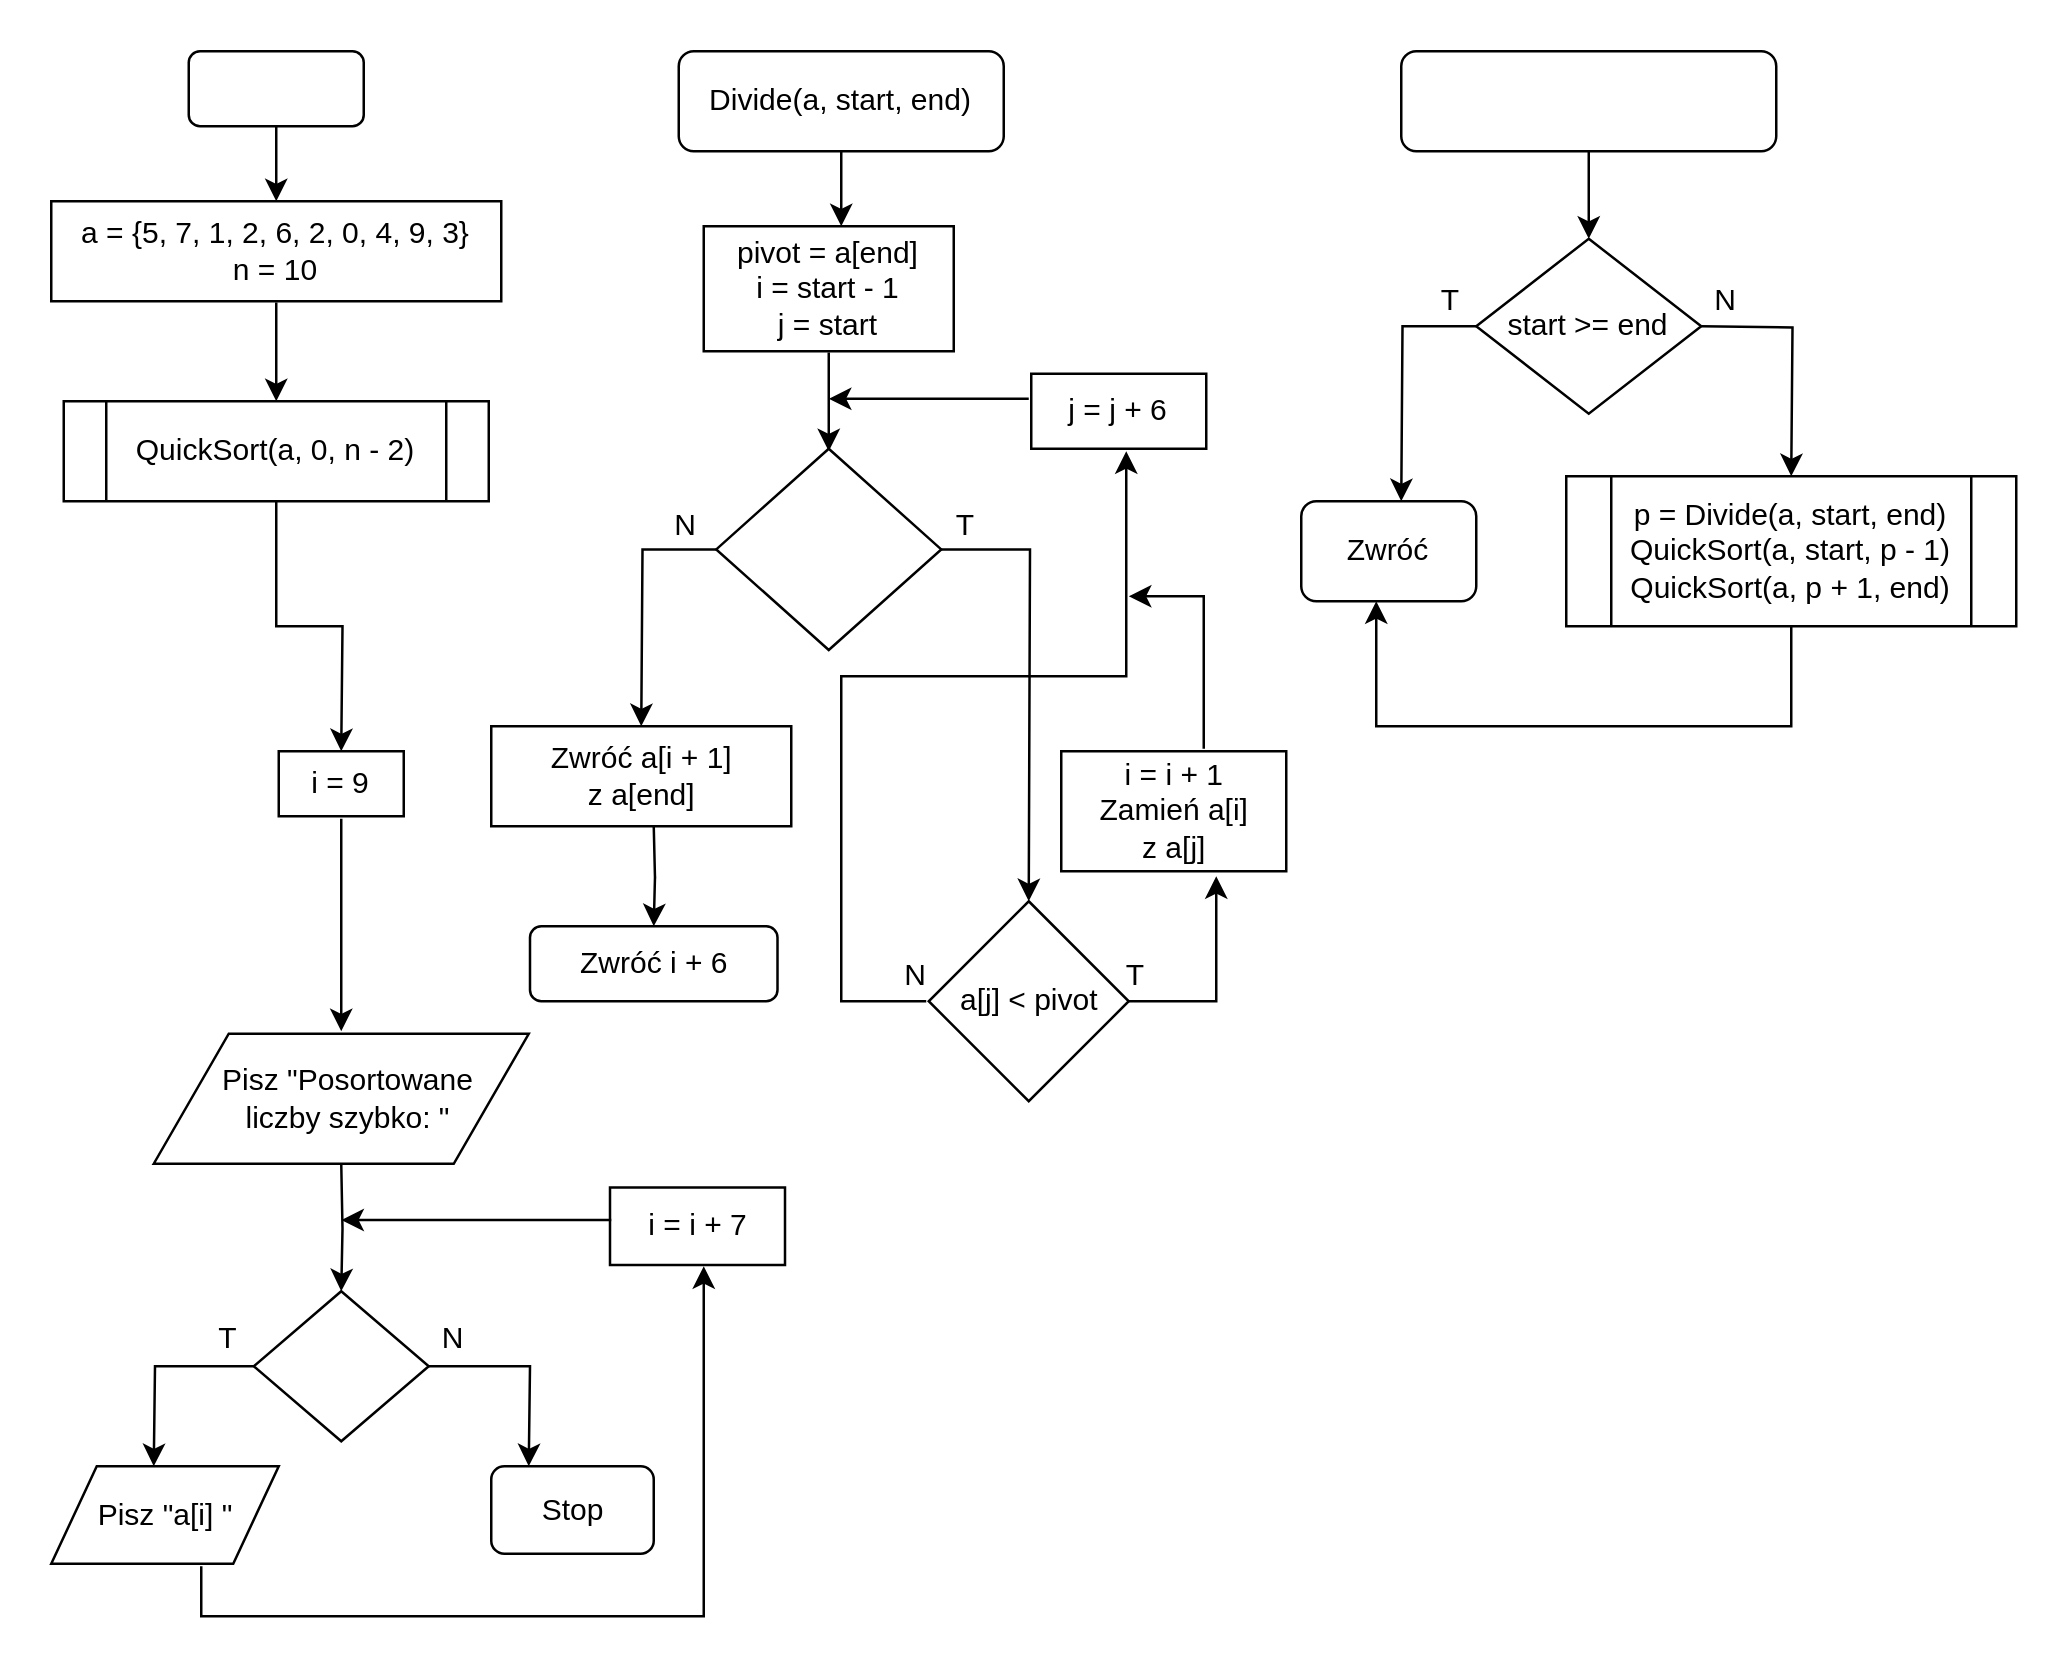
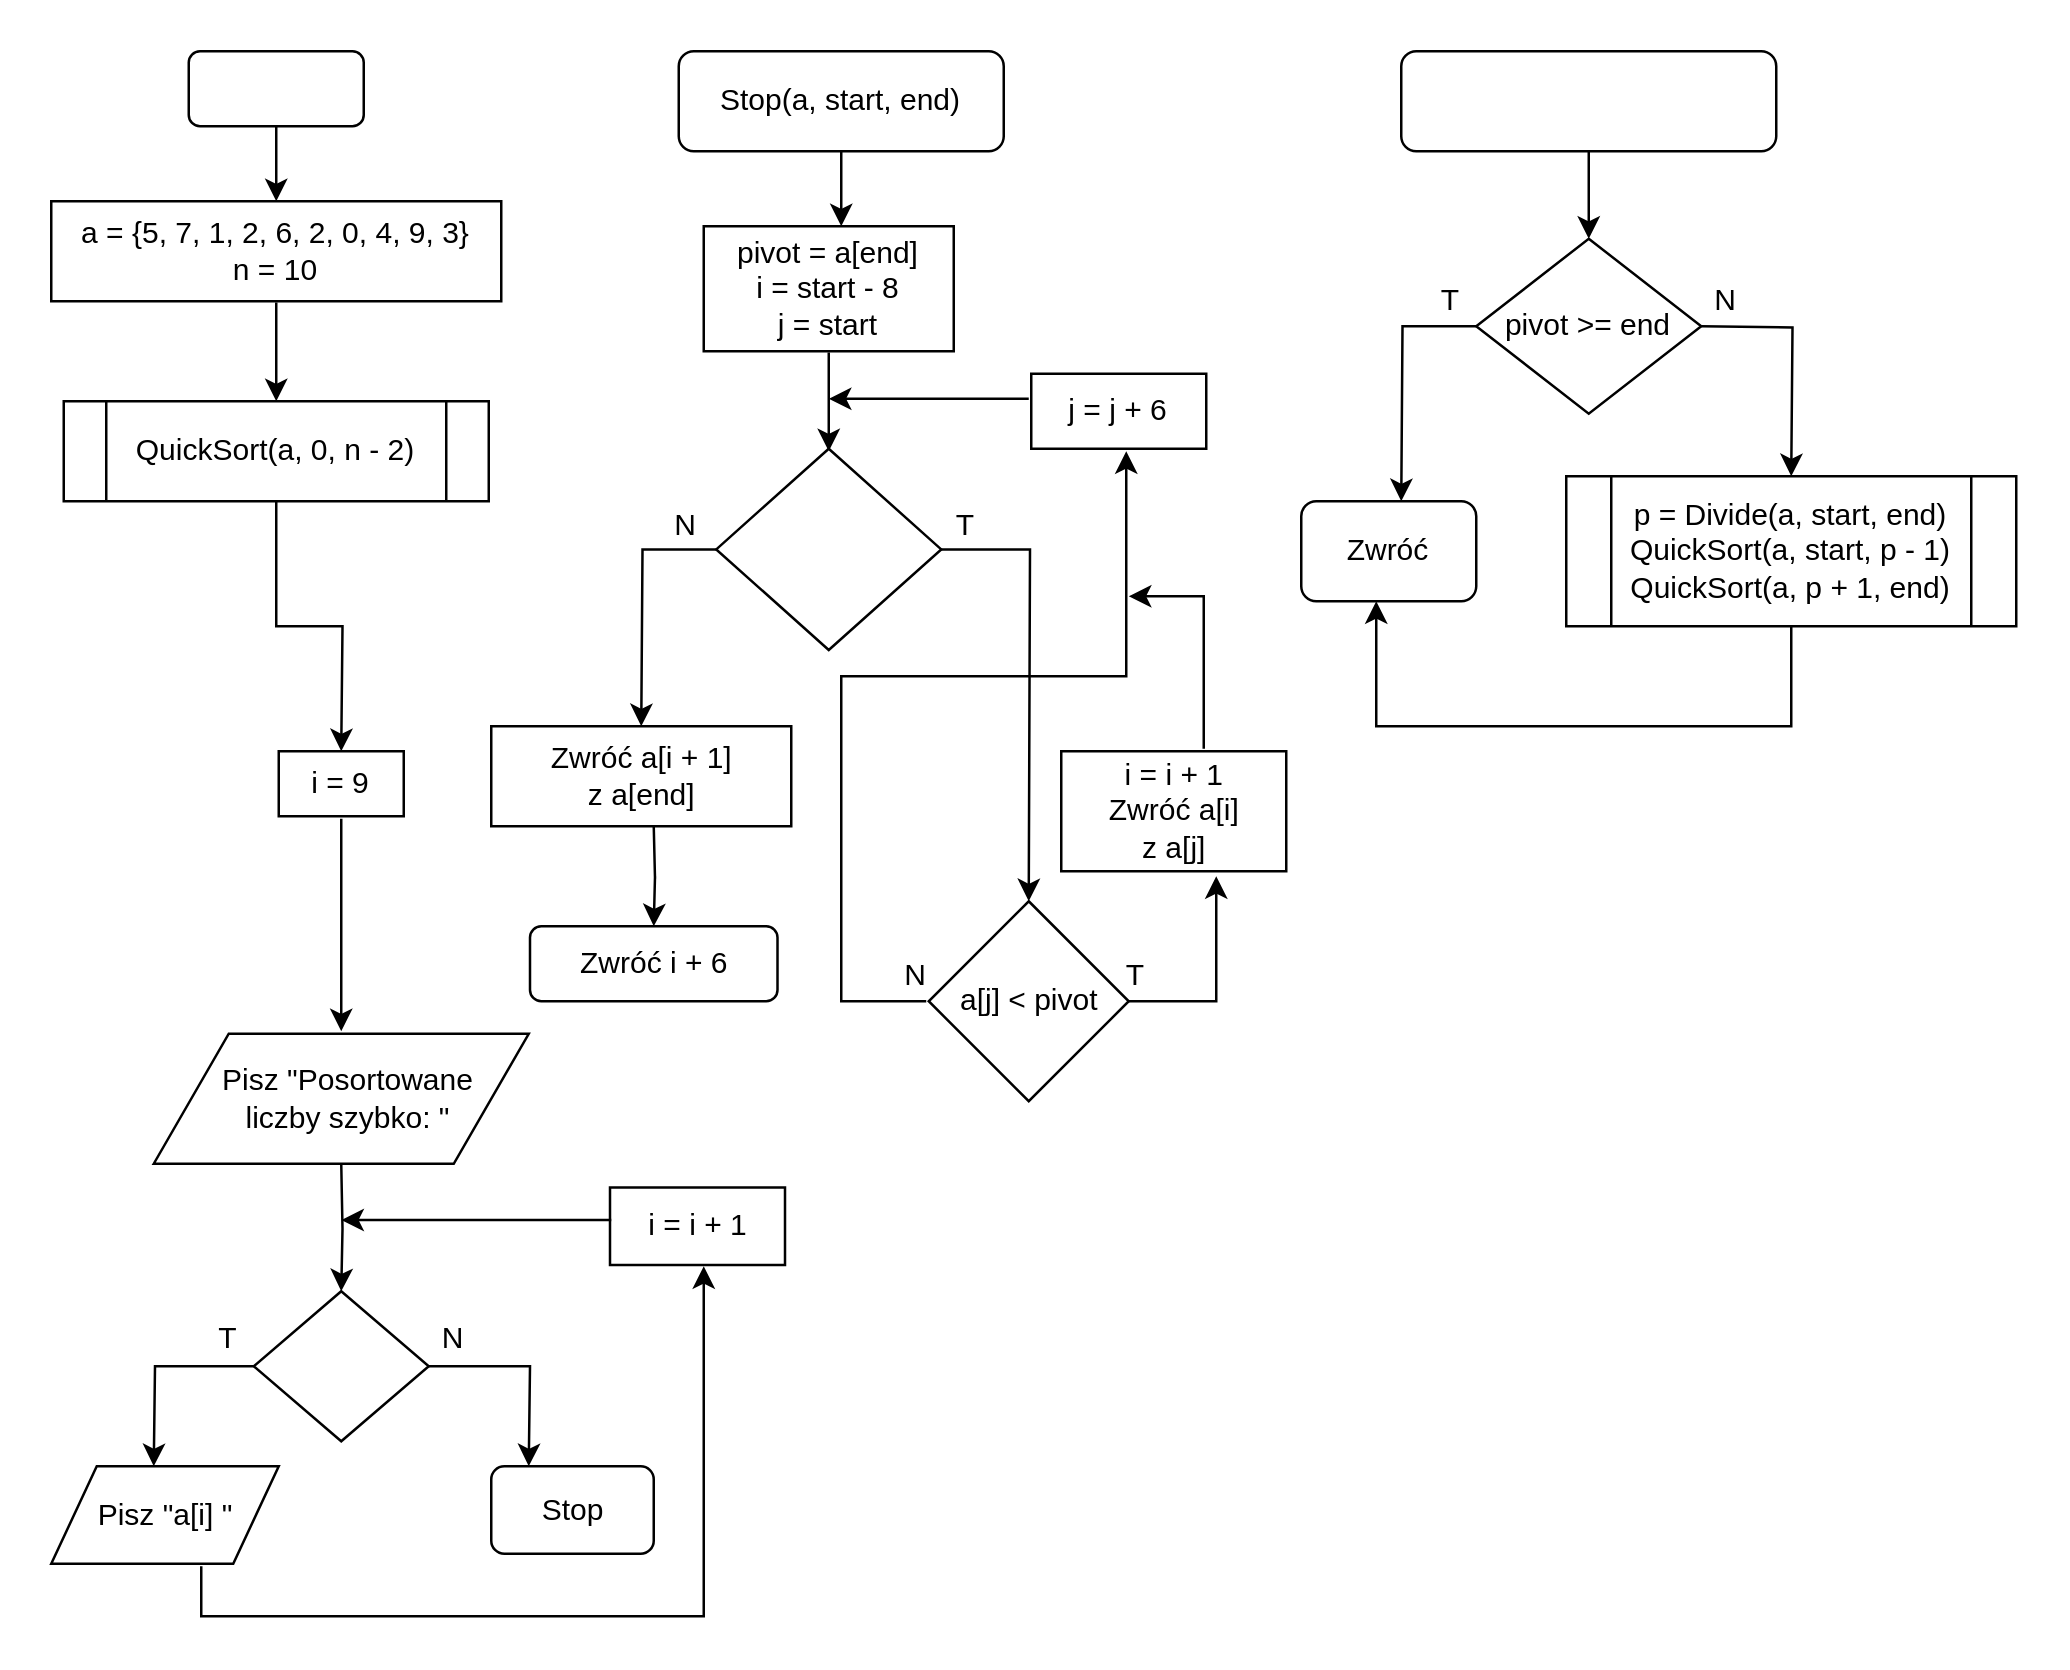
node "Divide(a, start, end)": label "Divide(a, start, end)" -> "Stop(a, start, end)"
node "pivot = a[end] i = start - 1 j = start": label "pivot = a[end] i = start - 1 j = start" -> "pivot = a[end] i = start - 8 j = start"
node "start >= end": label "start >= end" -> "pivot >= end"
node "i = i + 1 Zamień a[i] z a[j]": label "i = i + 1 Zamień a[i] z a[j]" -> "i = i + 1 Zwróć a[i] z a[j]"
node "i = i + 7": label "i = i + 7" -> "i = i + 1"
